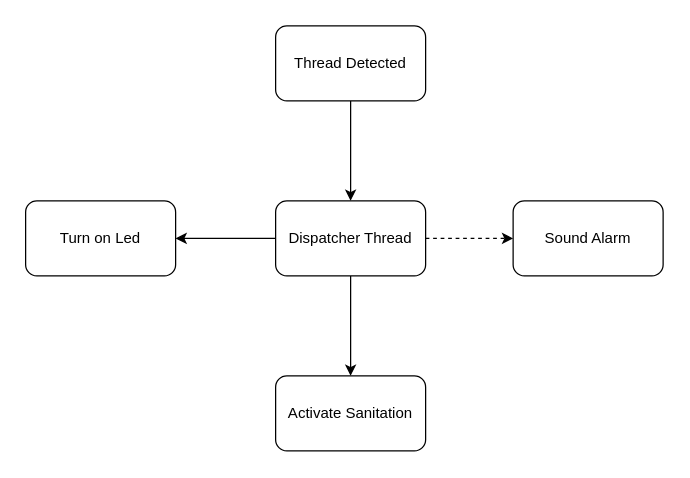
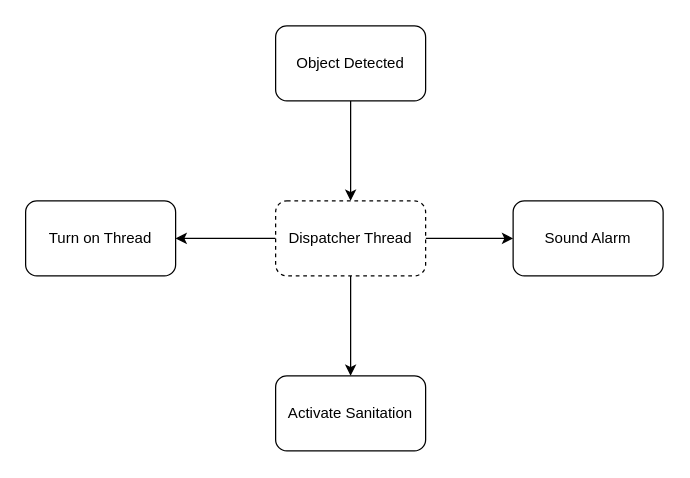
node "Thread Detected": label "Thread Detected" -> "Object Detected"
node "Turn on Led": label "Turn on Led" -> "Turn on Thread"
node "Dispatcher Thread": style solid -> dashed
edge "Dispatcher Thread" -> "Sound Alarm": style dashed -> solid
